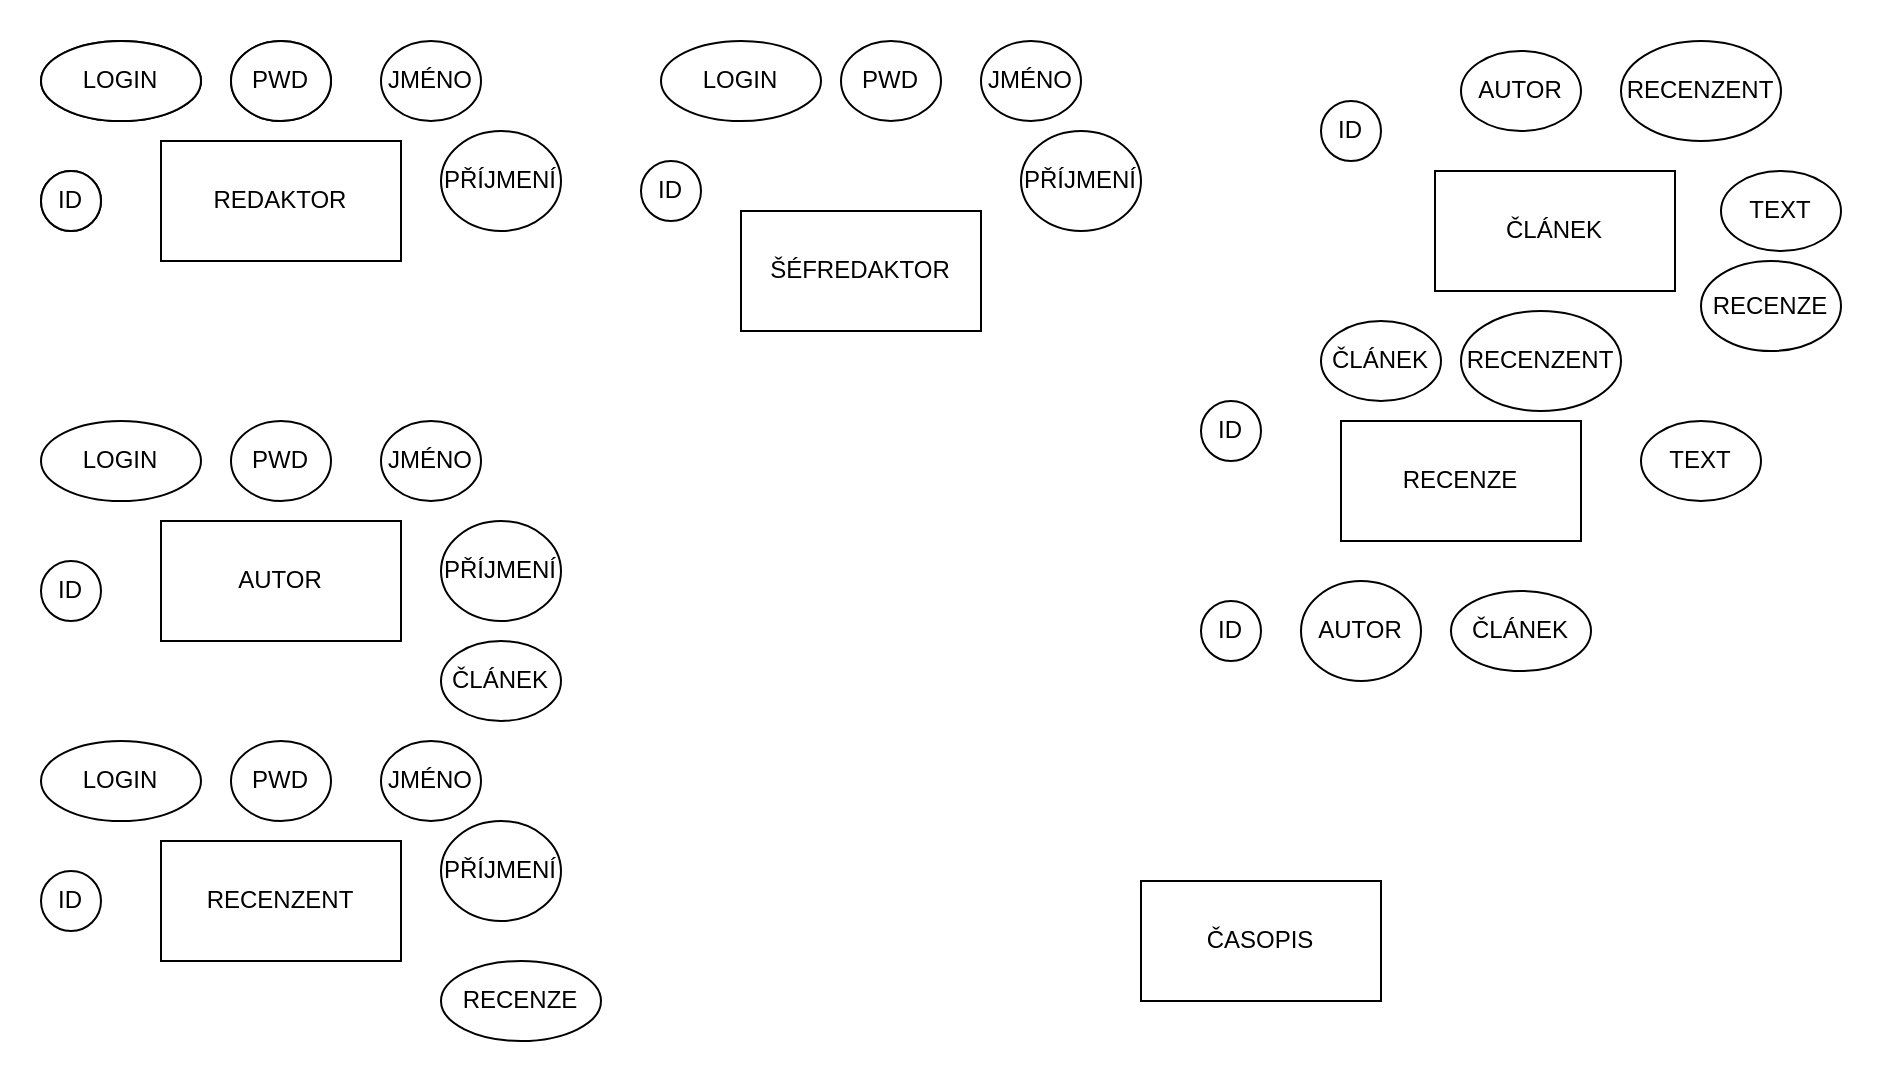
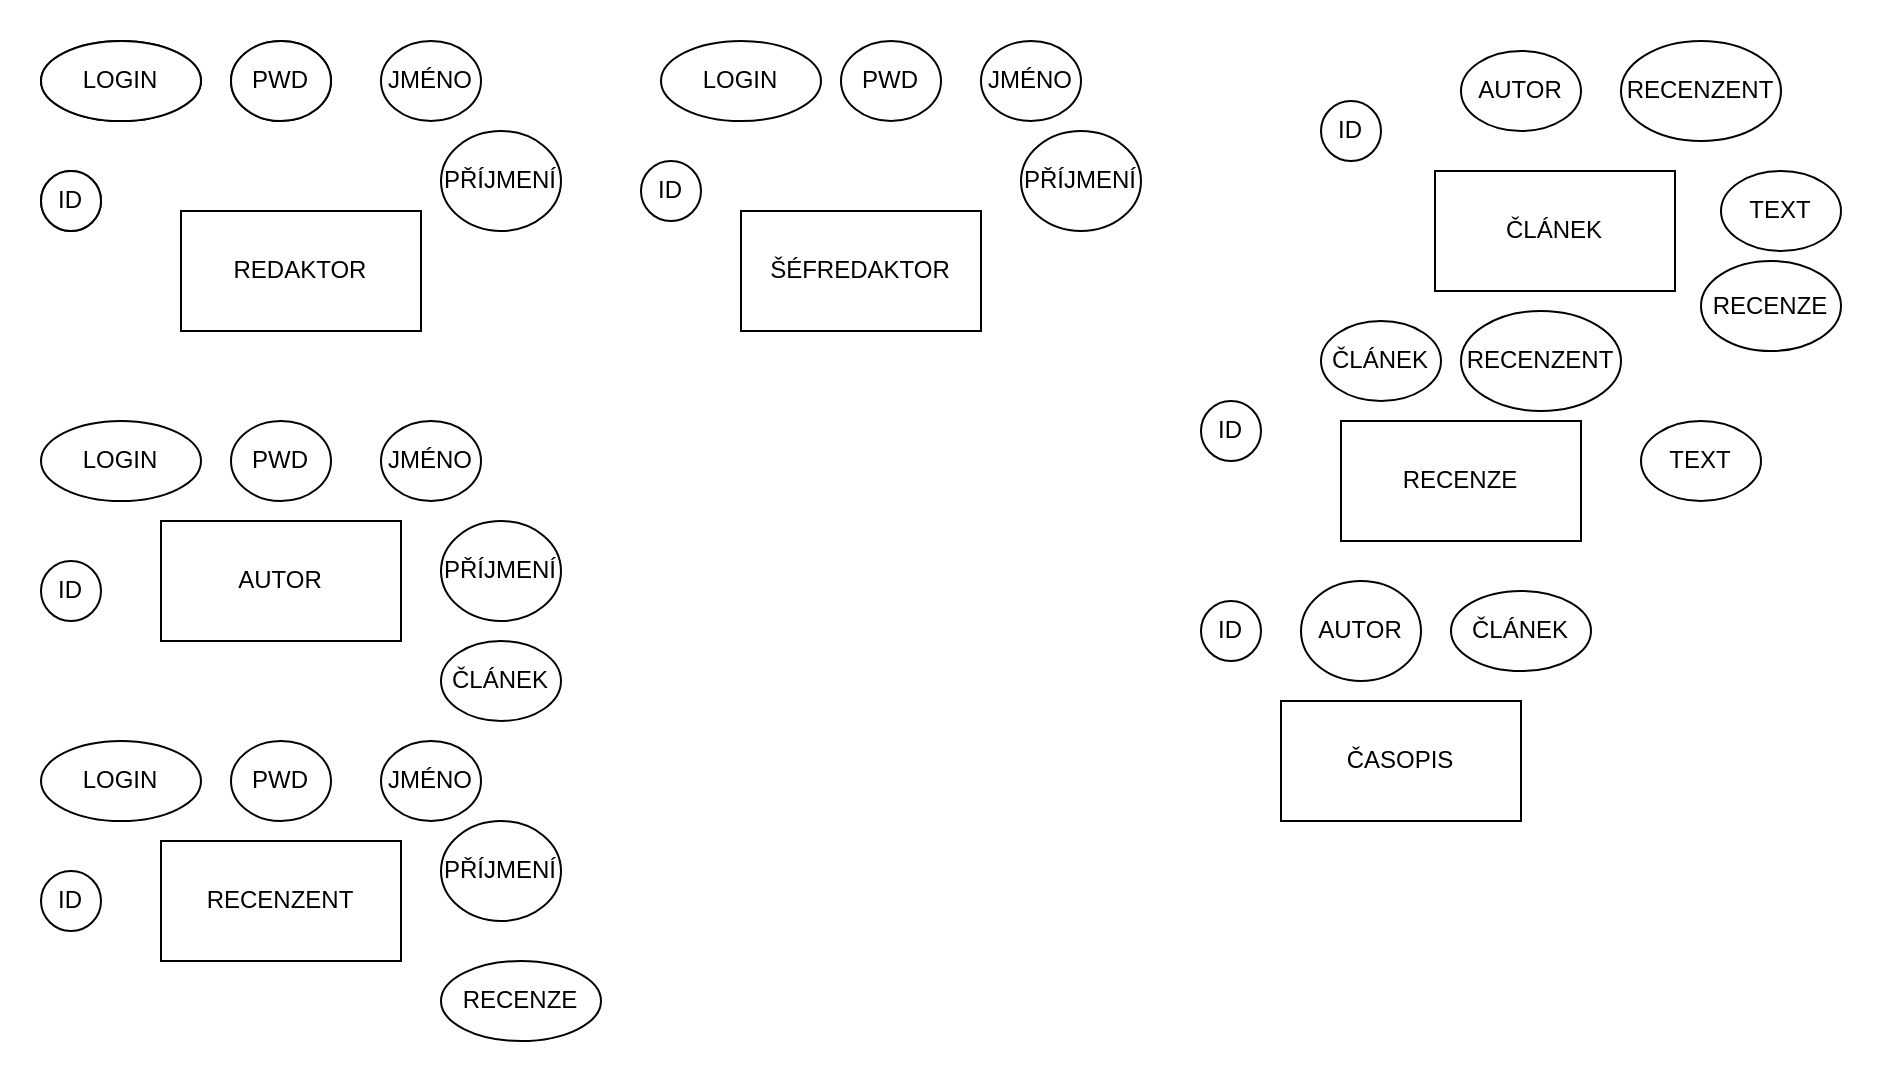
node "REDAKTOR": moved (281, 201) -> (301, 271)
node "ČASOPIS": moved (1261, 941) -> (1401, 761)
